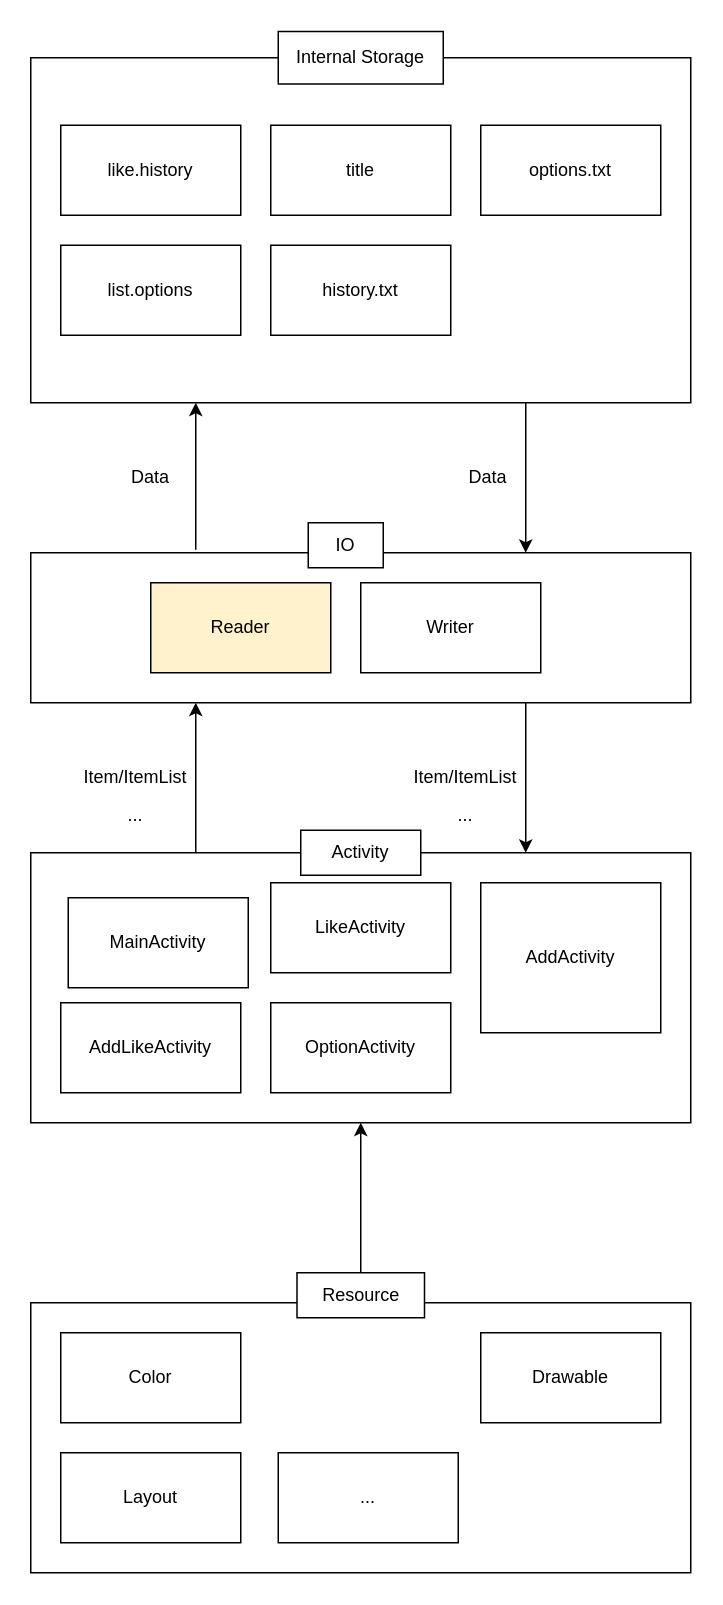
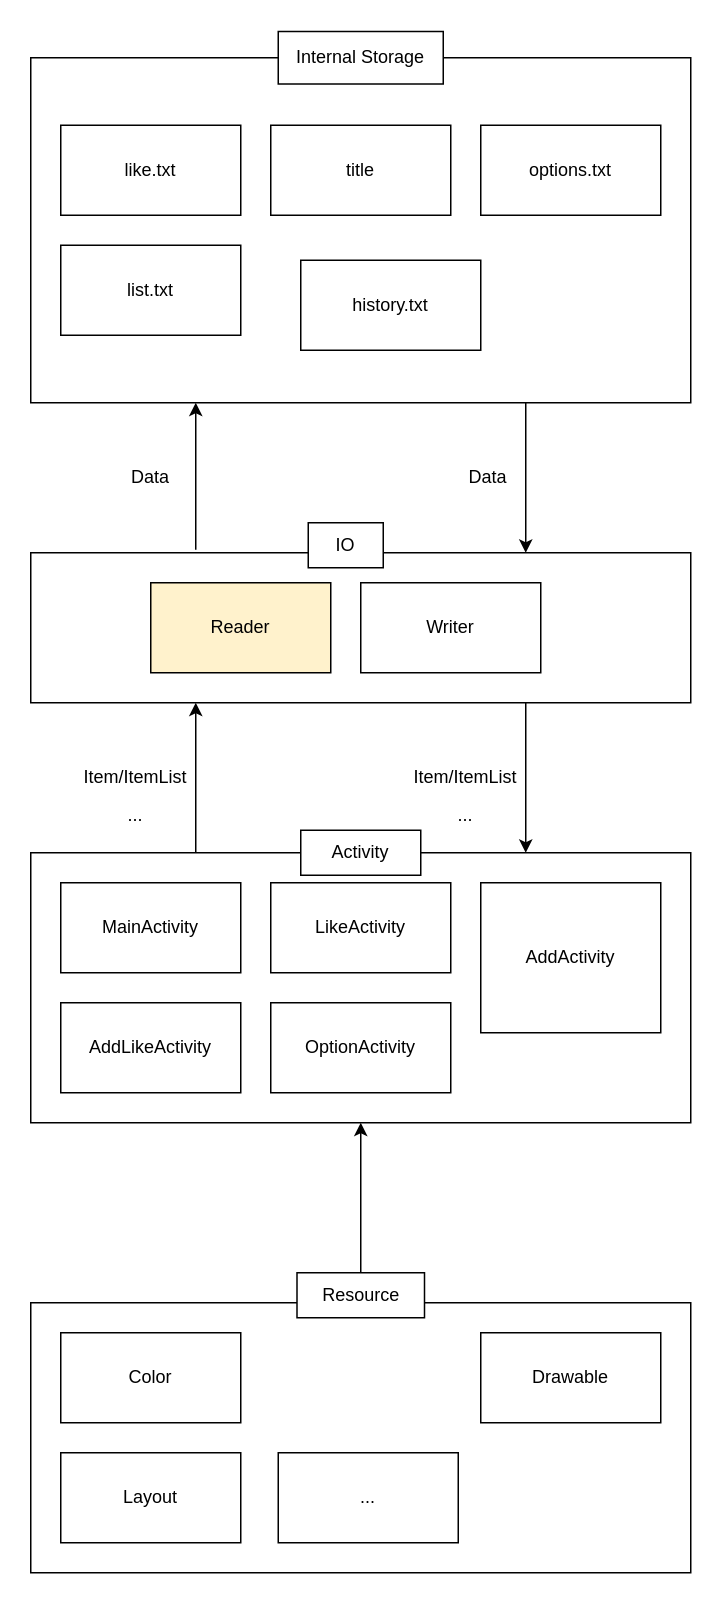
node "like.history": label "like.history" -> "like.txt"
node "list.options": label "list.options" -> "list.txt"
node "history.txt": moved (361, 290) -> (391, 305)
node "MainActivity": moved (158, 943) -> (151, 928)
